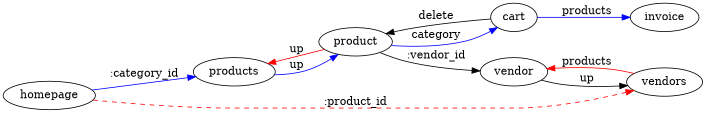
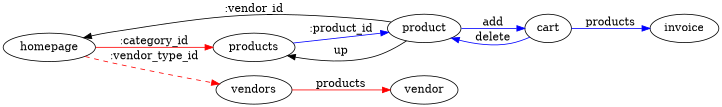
edge "cart" -> "product": color black -> blue
edge "product" -> "cart": label "category" -> "add"
edge "product" -> "products": color red -> black
edge "products" -> "product": label "up" -> ":product_id"
edge "product" -> "vendor": now "product" -> "homepage"
edge "homepage" -> "products": color blue -> red
edge "vendor" -> "vendors": removed, label "up"
edge "homepage" -> "vendors": label ":product_id" -> ":vendor_type_id"
